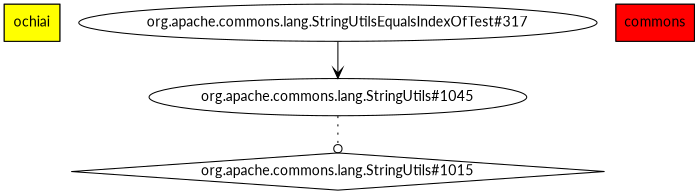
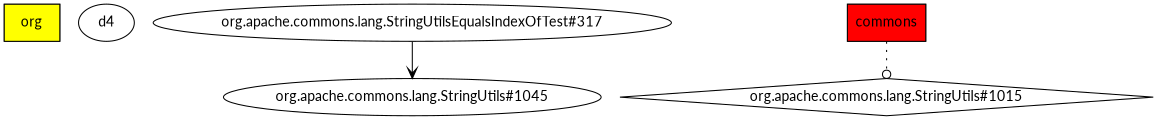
node "ochiai": label "ochiai" -> "org"
node "d4": added
edge "org.apache.commons.lang.StringUtils#1045" -> "org.apache.commons.lang.StringUtils#1015": now "commons" -> "org.apache.commons.lang.StringUtils#1015"
